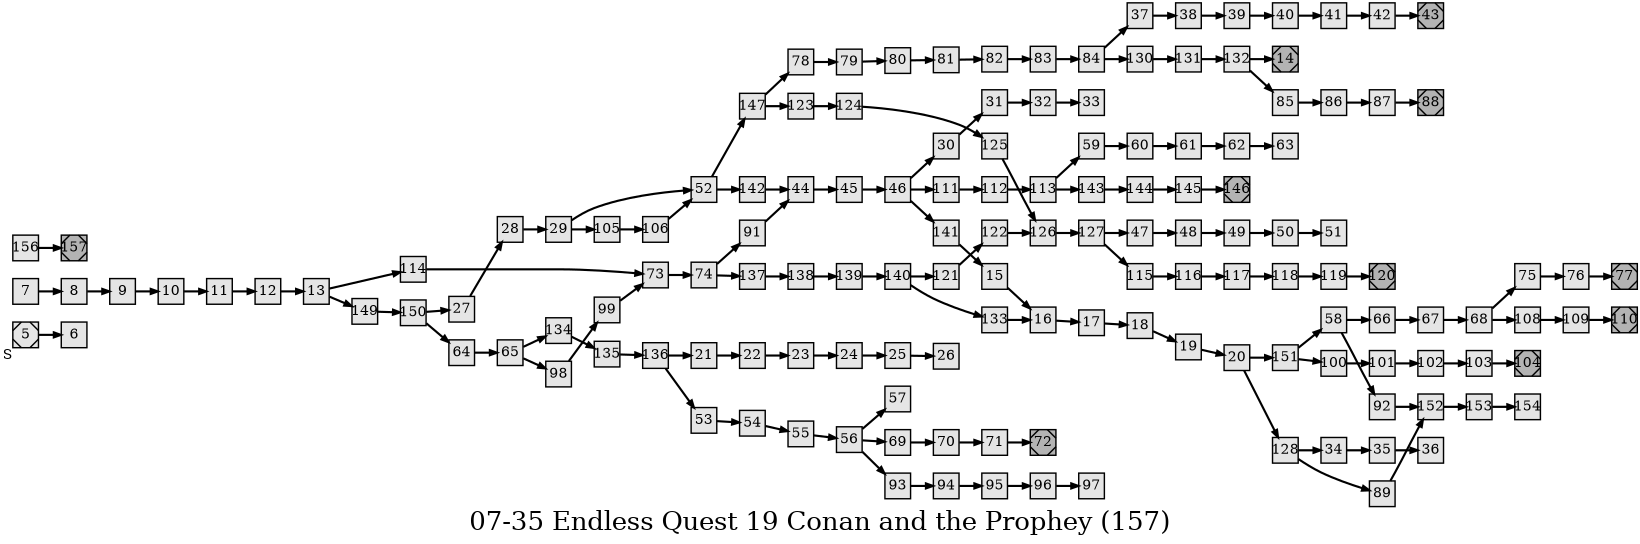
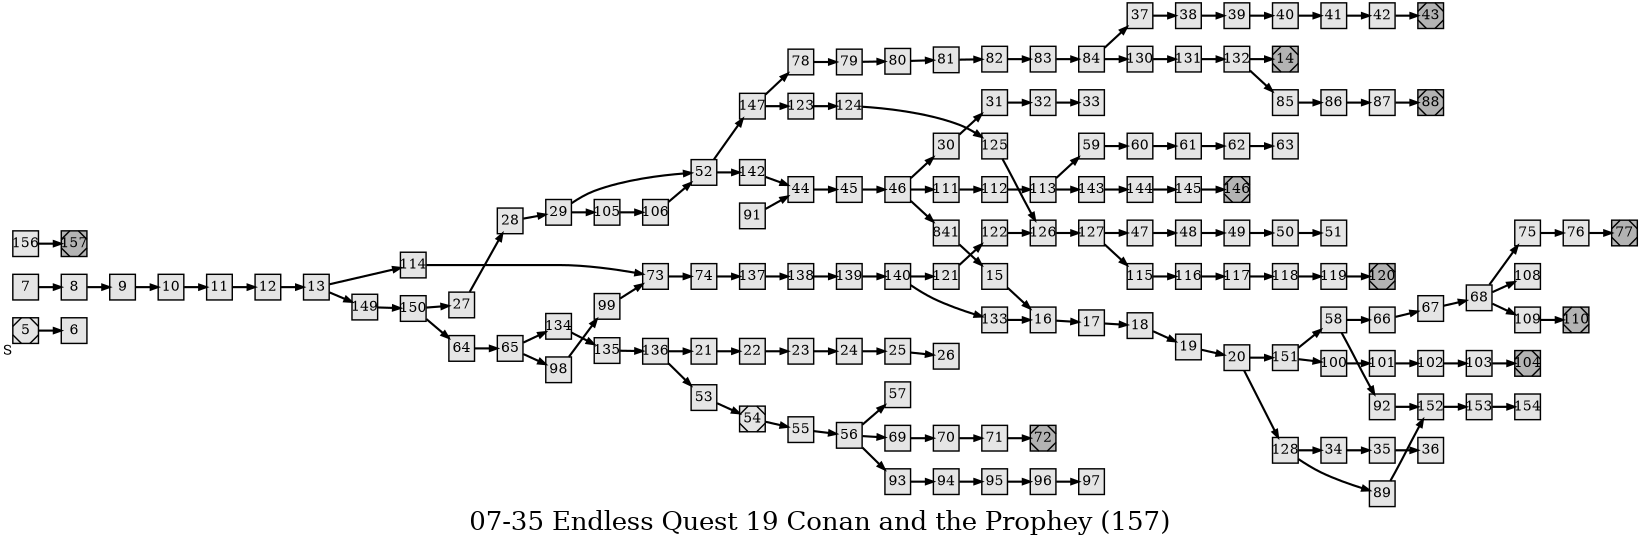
node "141": label "141" -> "841"
edge "74" -> "91": removed
edge "108" -> "109": now "68" -> "109"
node "54": shape box -> Msquare
